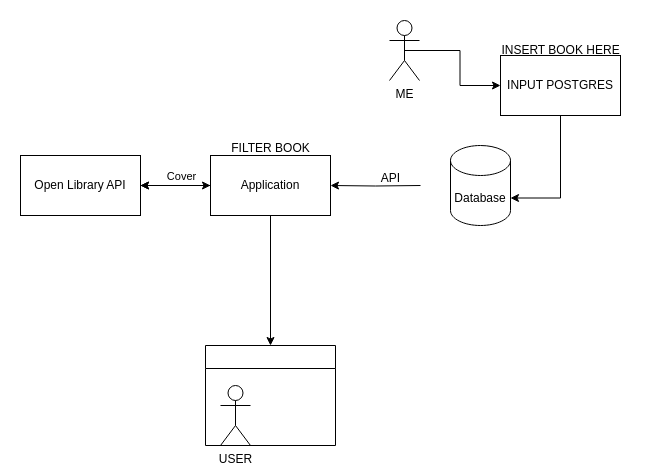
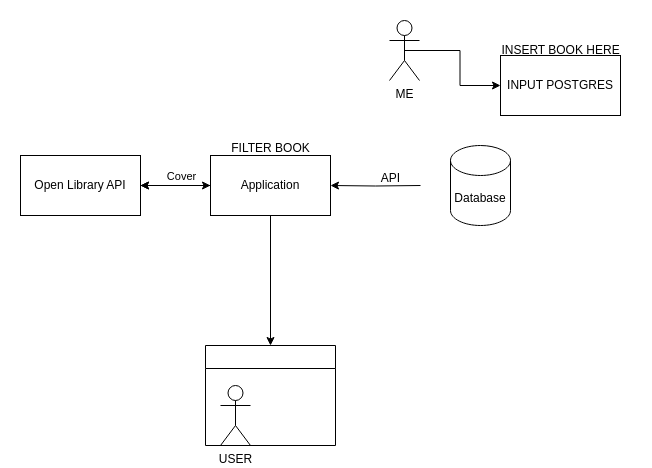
edge "INPUT POSTGRES" -> "Database": removed
